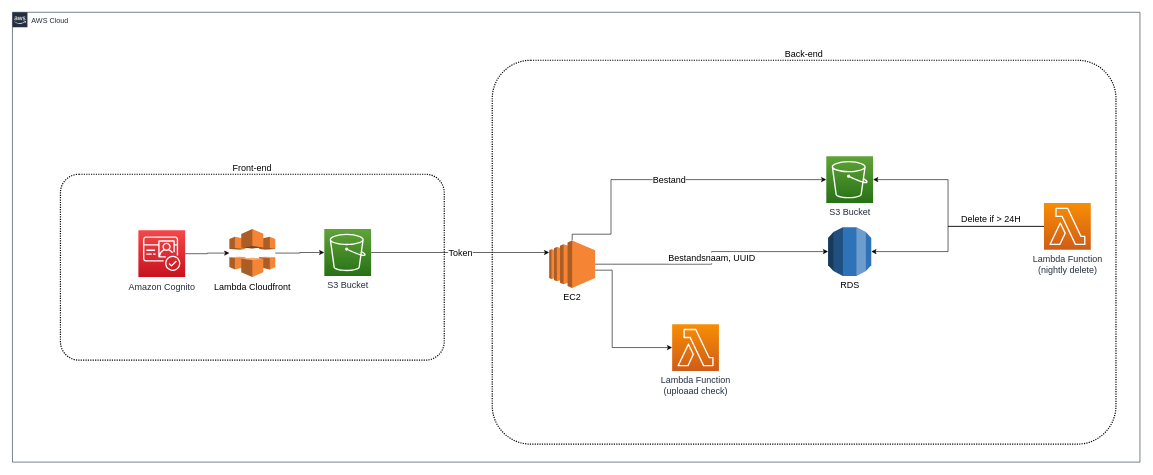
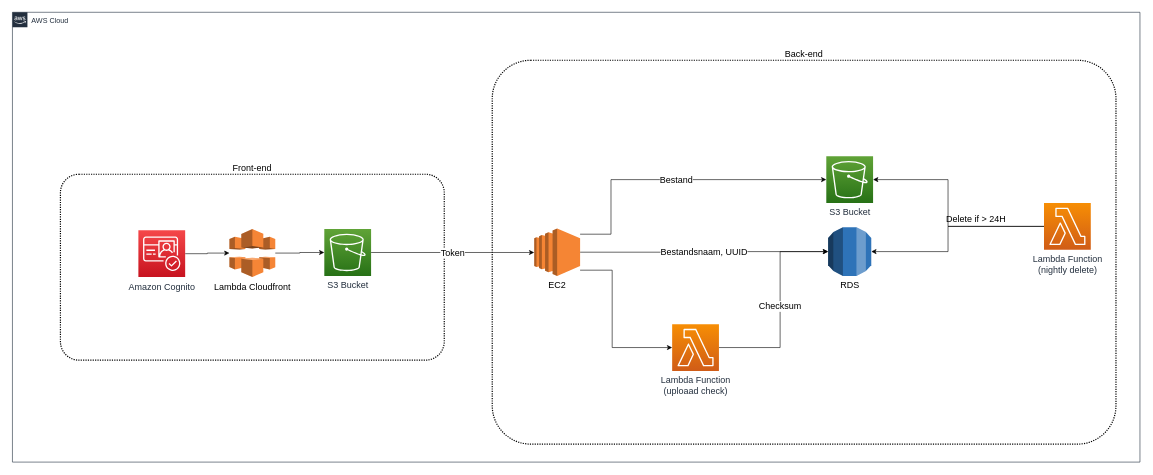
node "Delete if > 24H": moved (992, 218) -> (977, 218)
node "EC2": moved (572, 264) -> (557, 252)
edge "Lambda Function (uploaad check)" -> "RDS": added, label "Checksum"
